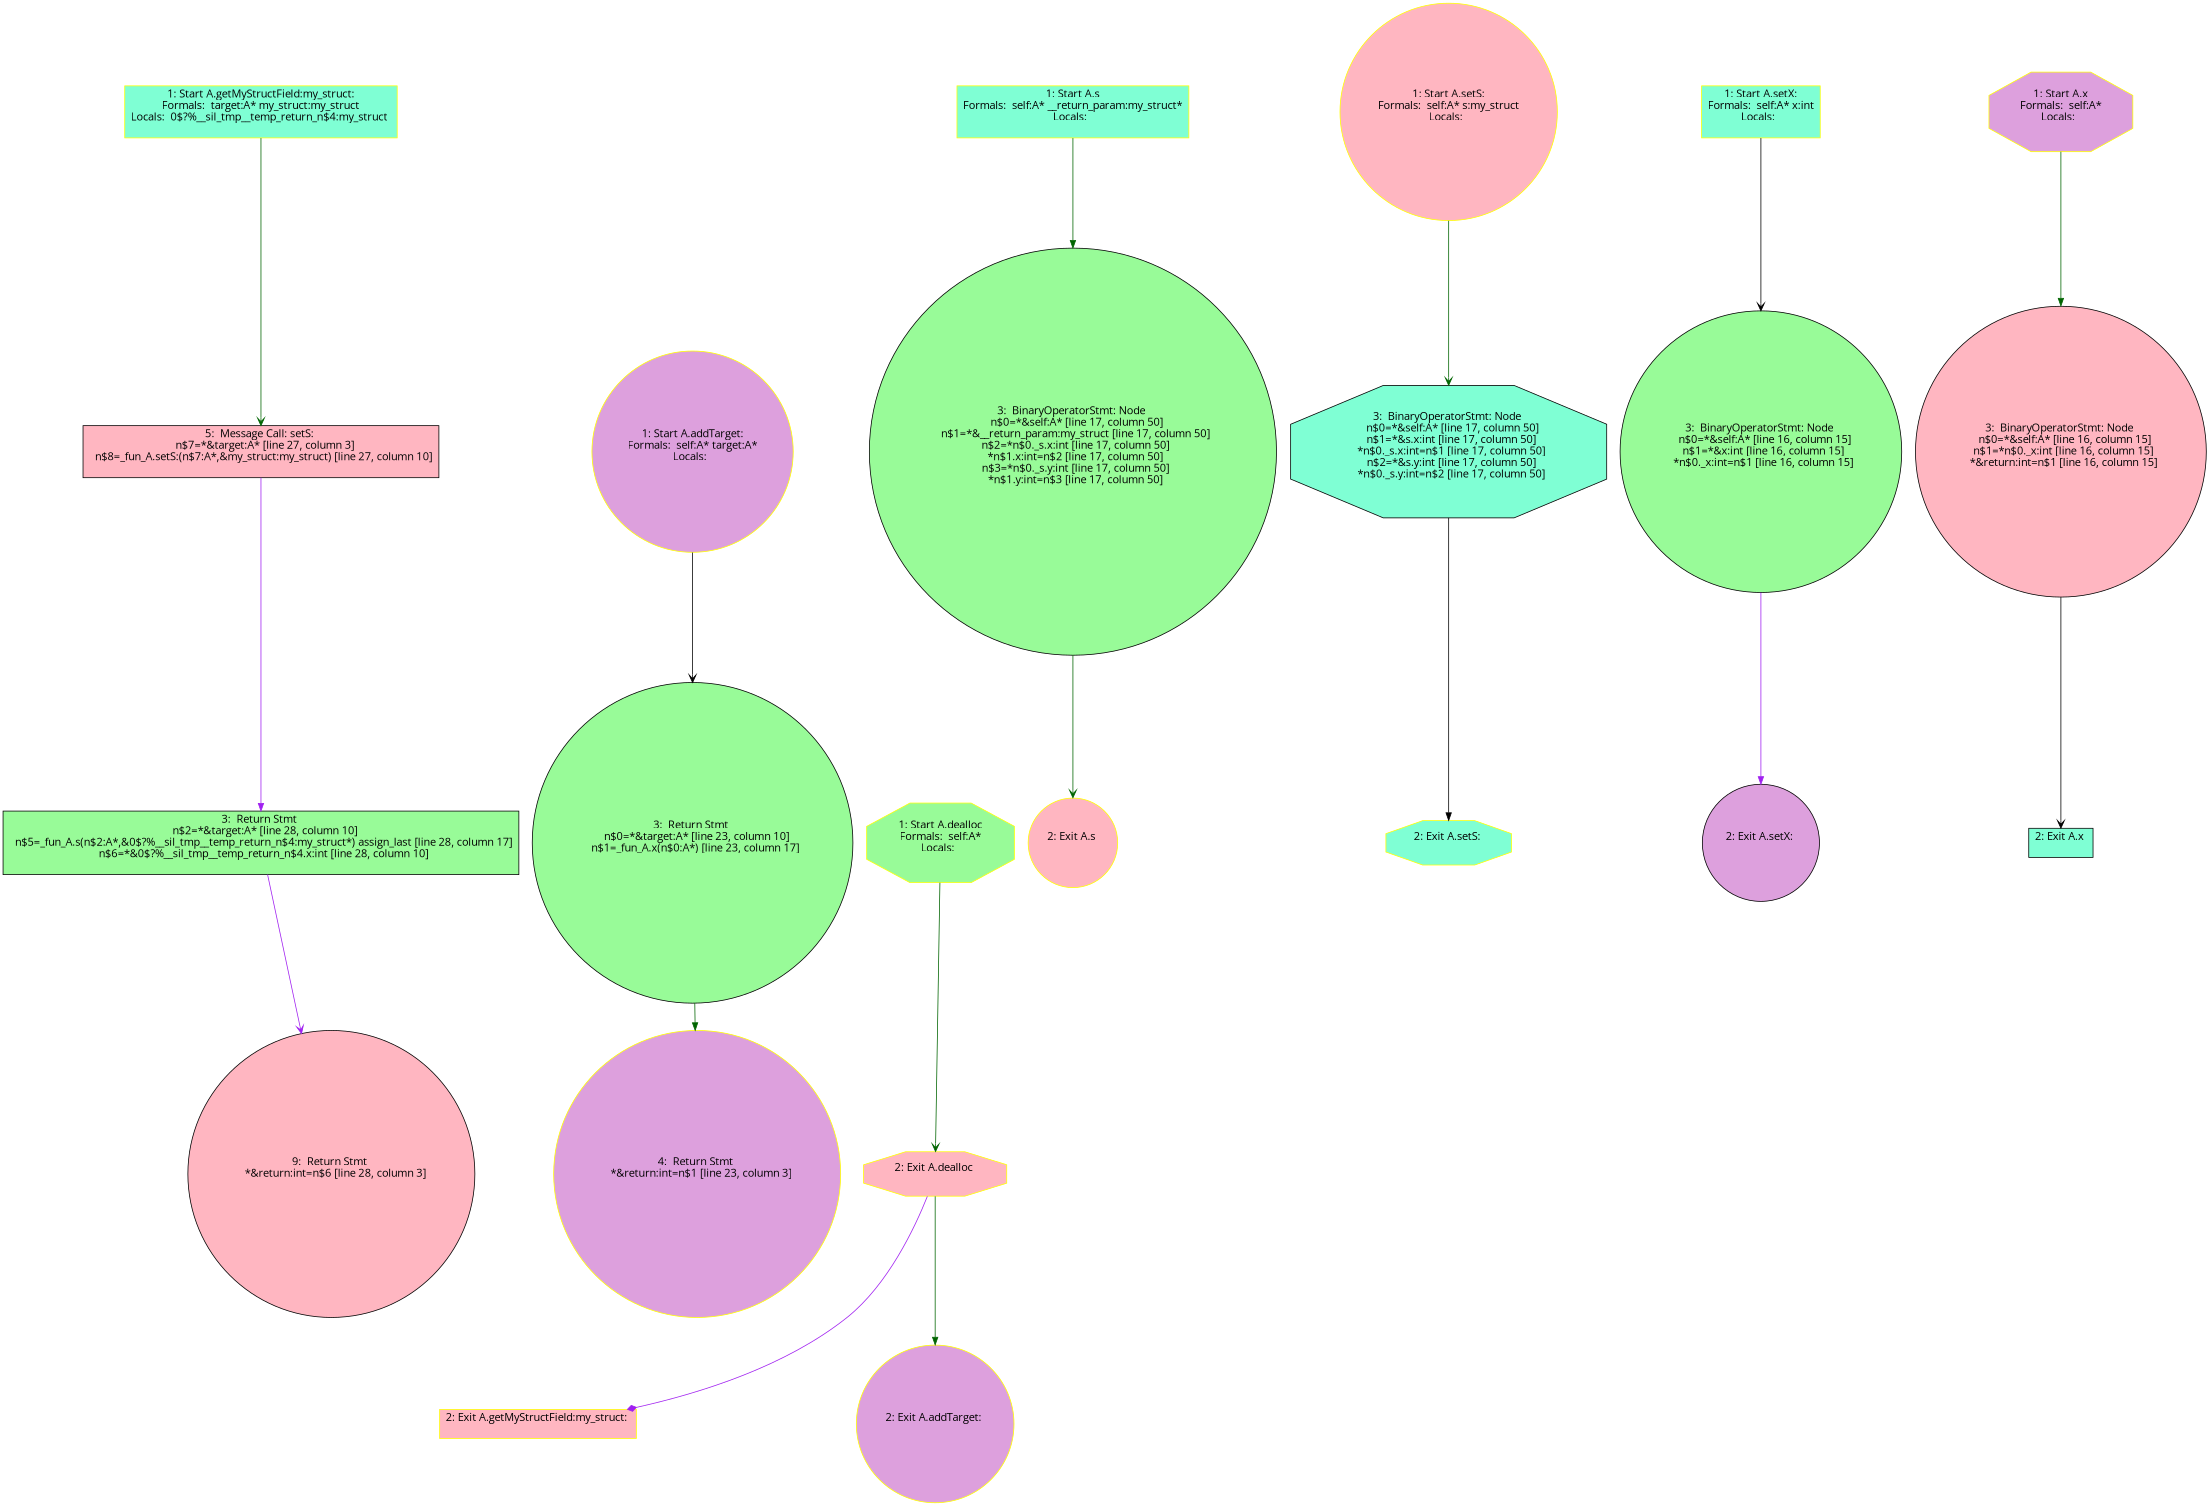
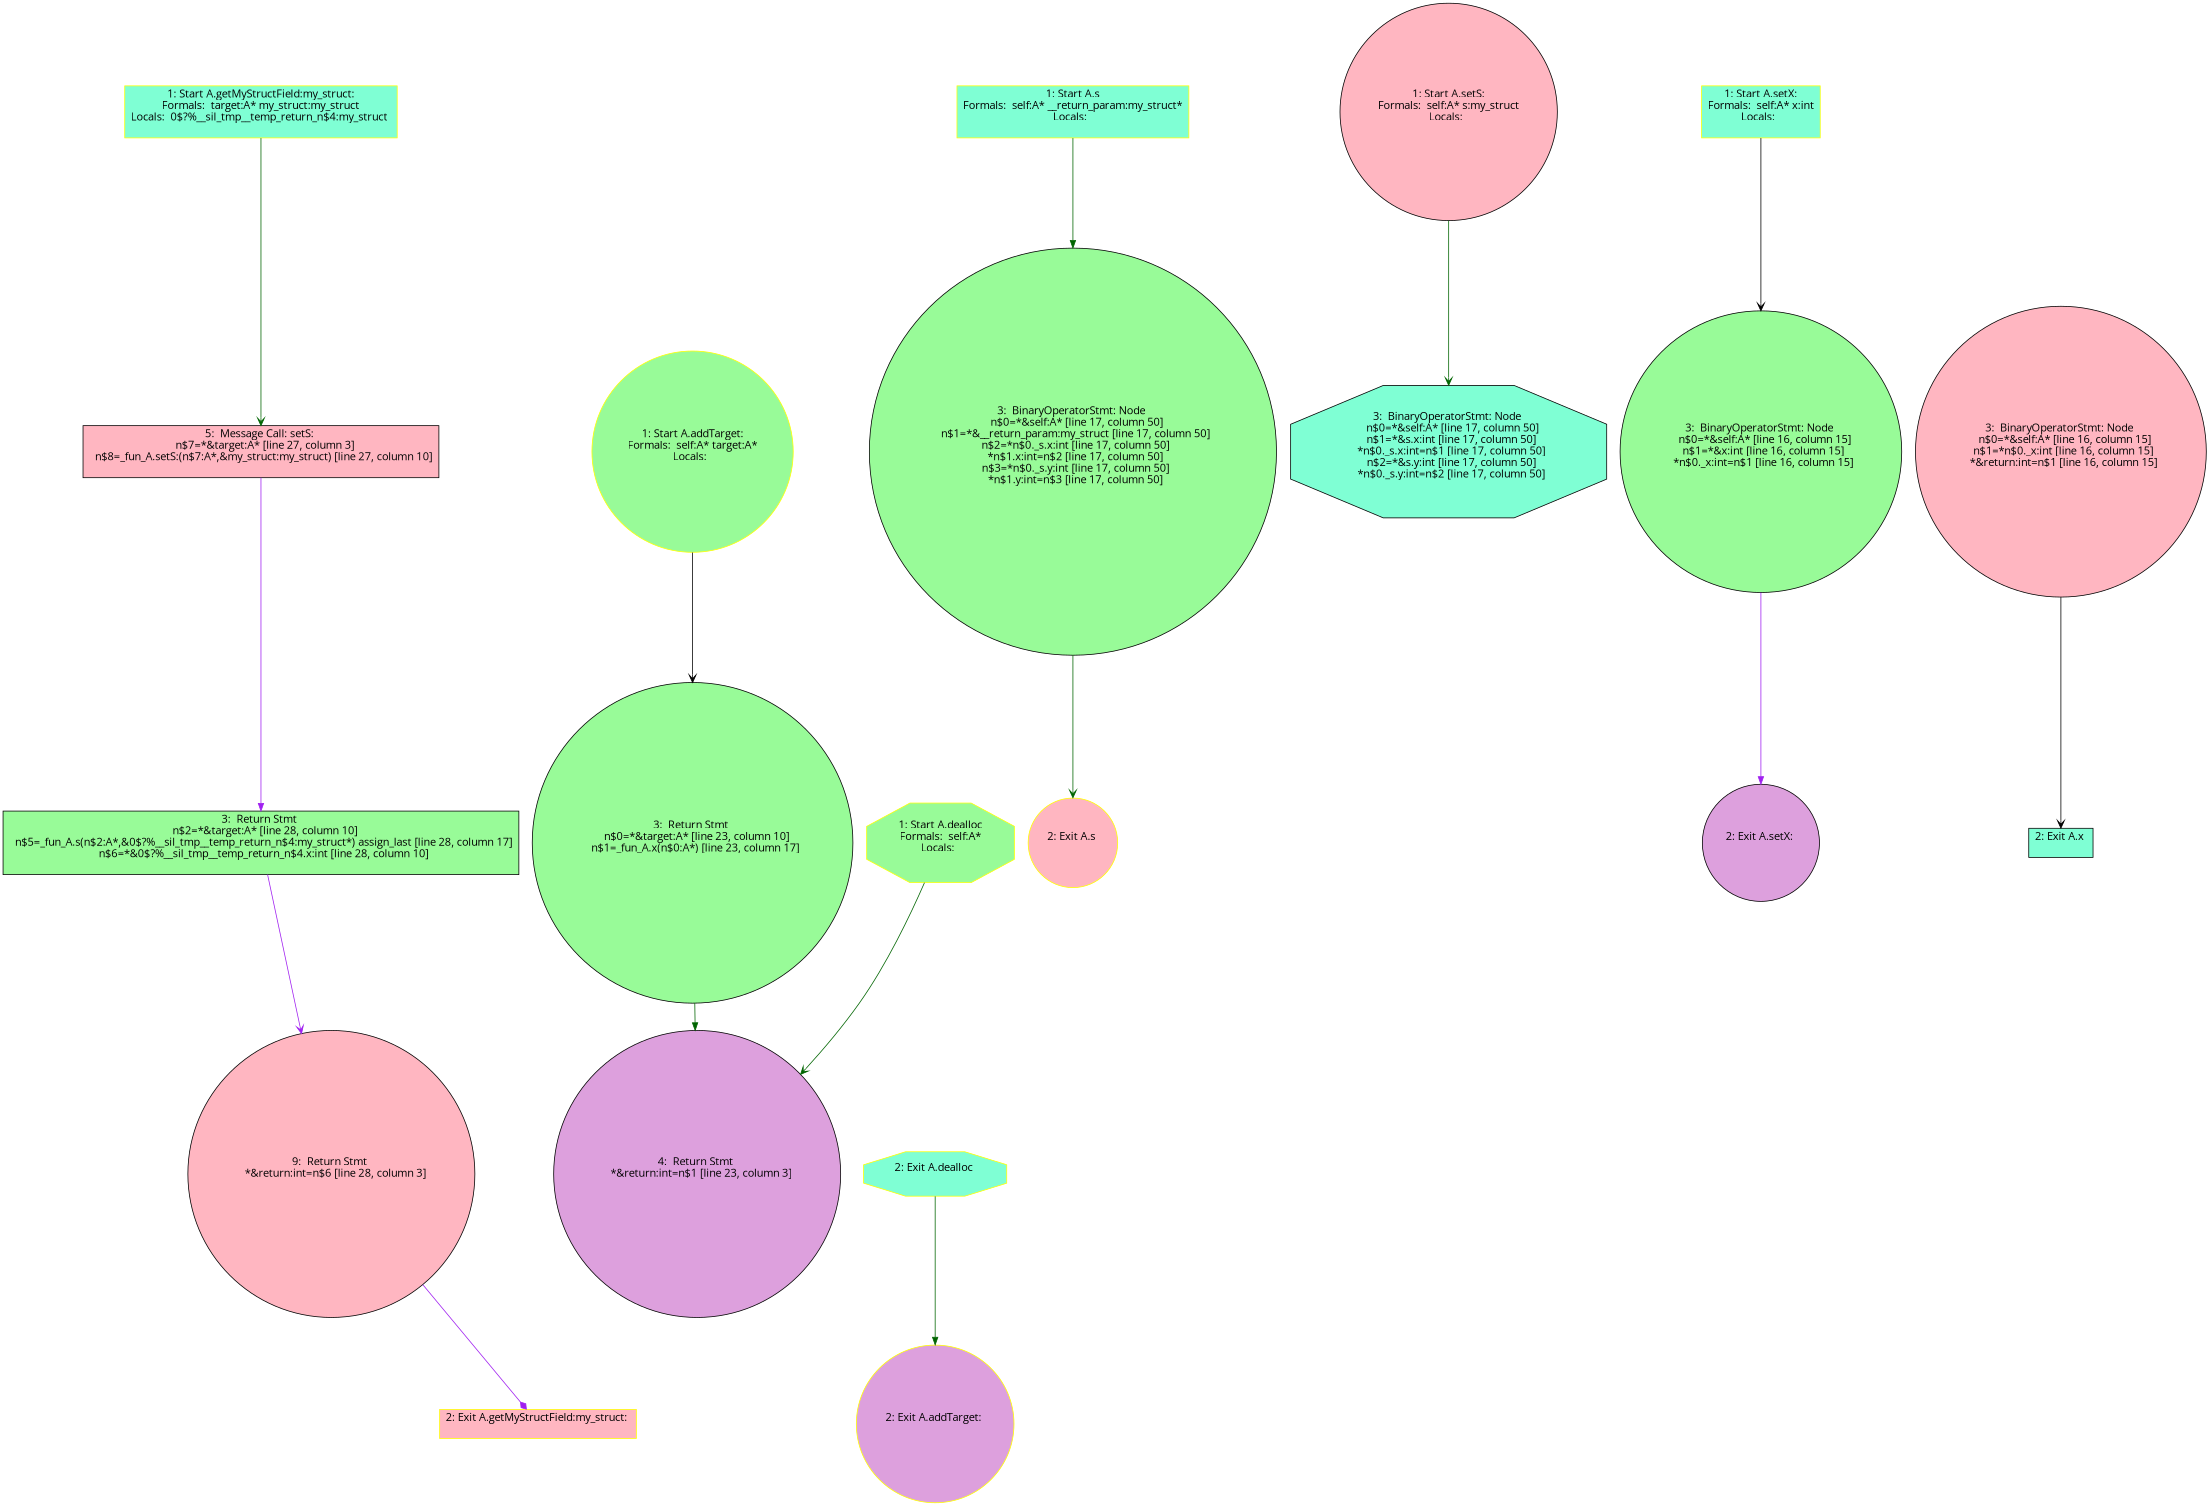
node "1: Start A.setS: Formals:  self:A* s:my_struct Locals:": color yellow -> black
node "1: Start A.x Formals:  self:A* Locals:": removed
node "1: Start A.addTarget: Formals:  self:A* target:A* Locals:": fillcolor plum -> palegreen
node "2: Exit A.setS:": removed
edge "1: Start A.dealloc Formals:  self:A* Locals:" -> "2: Exit A.dealloc": now "1: Start A.dealloc Formals:  self:A* Locals:" -> "4:  Return Stmt *&return:int=n$1 [line 23, column 3]"
node "4:  Return Stmt *&return:int=n$1 [line 23, column 3]": color yellow -> black
node "2: Exit A.dealloc": fillcolor lightpink -> aquamarine
edge "2: Exit A.dealloc" -> "2: Exit A.getMyStructField:my_struct:": now "9:  Return Stmt *&return:int=n$6 [line 28, column 3]" -> "2: Exit A.getMyStructField:my_struct:"
